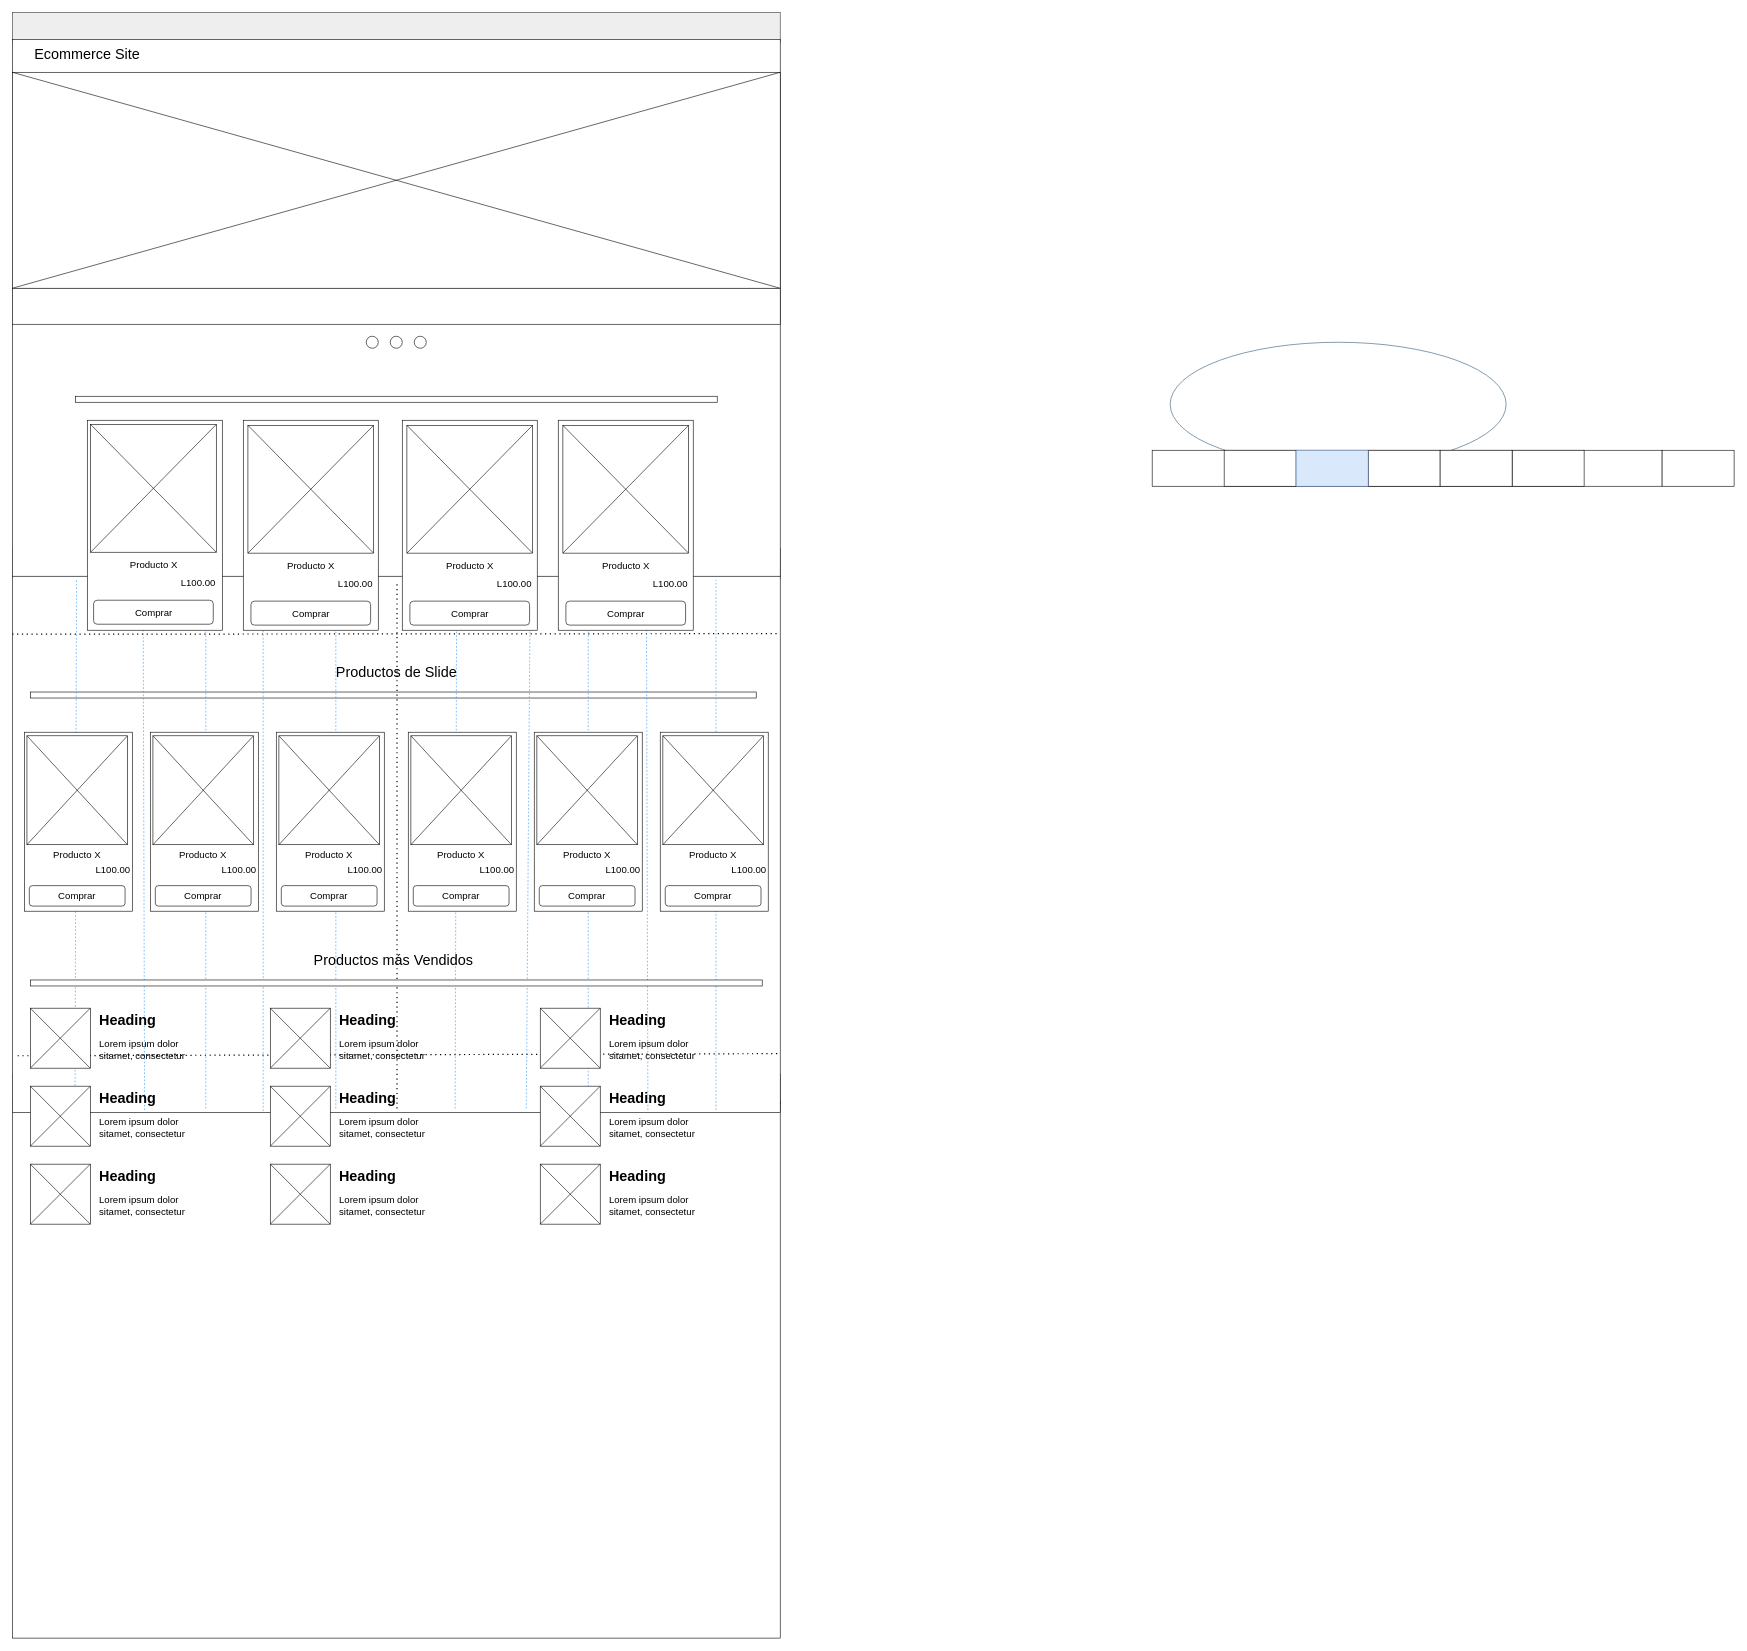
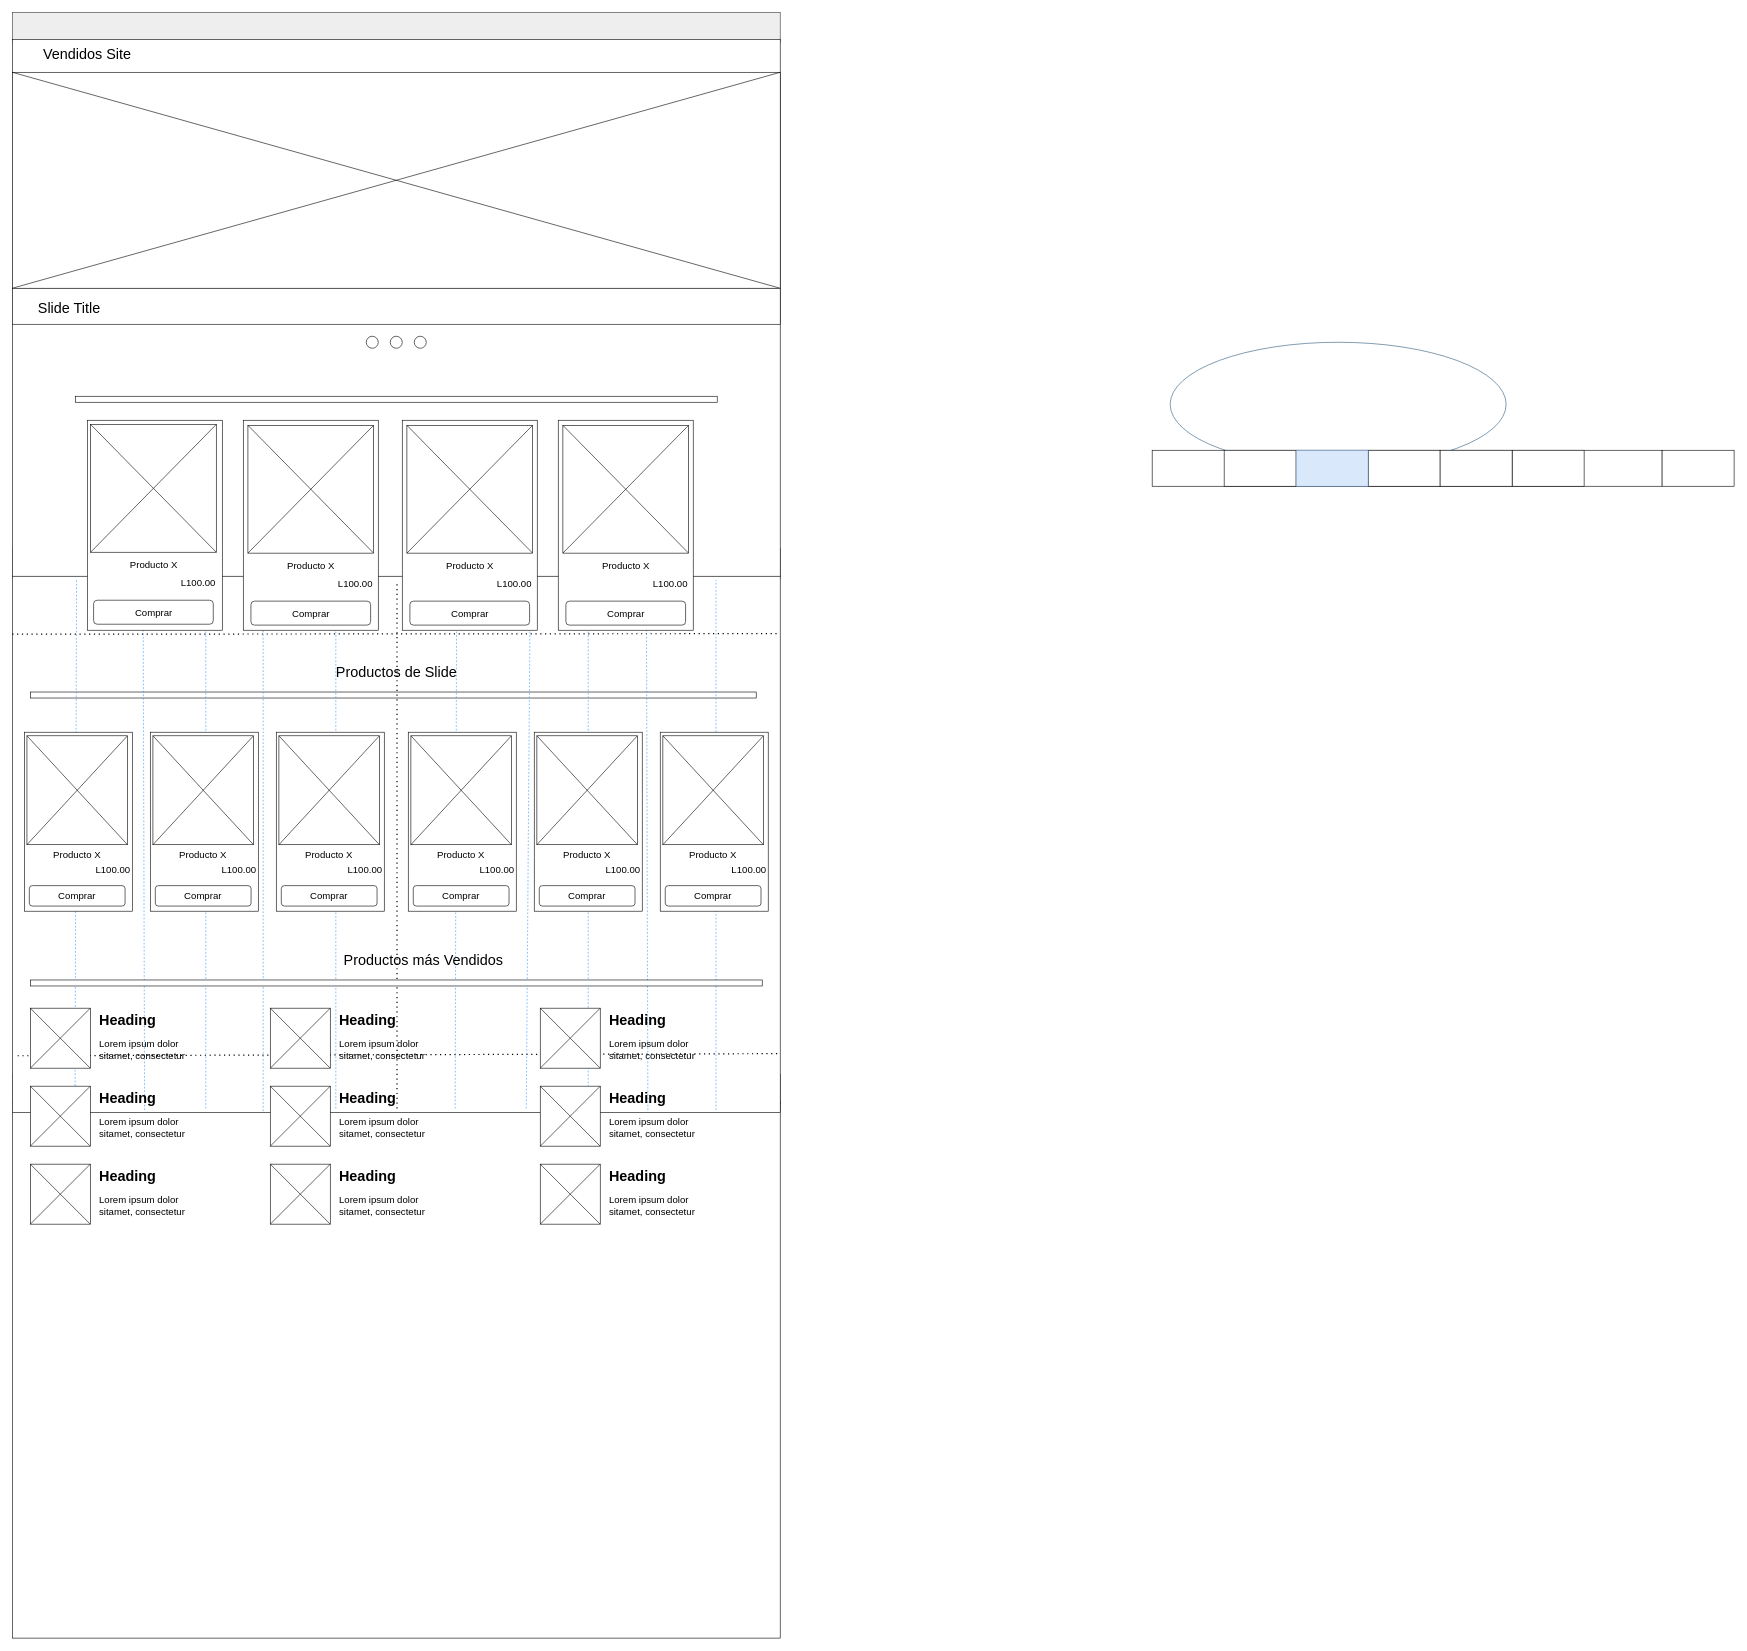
node "Ecommerce Site": label "Ecommerce Site" -> "Vendidos Site"
node "Slide Title": added
node "Productos más Vendidos": moved (393, 960) -> (423, 960)
